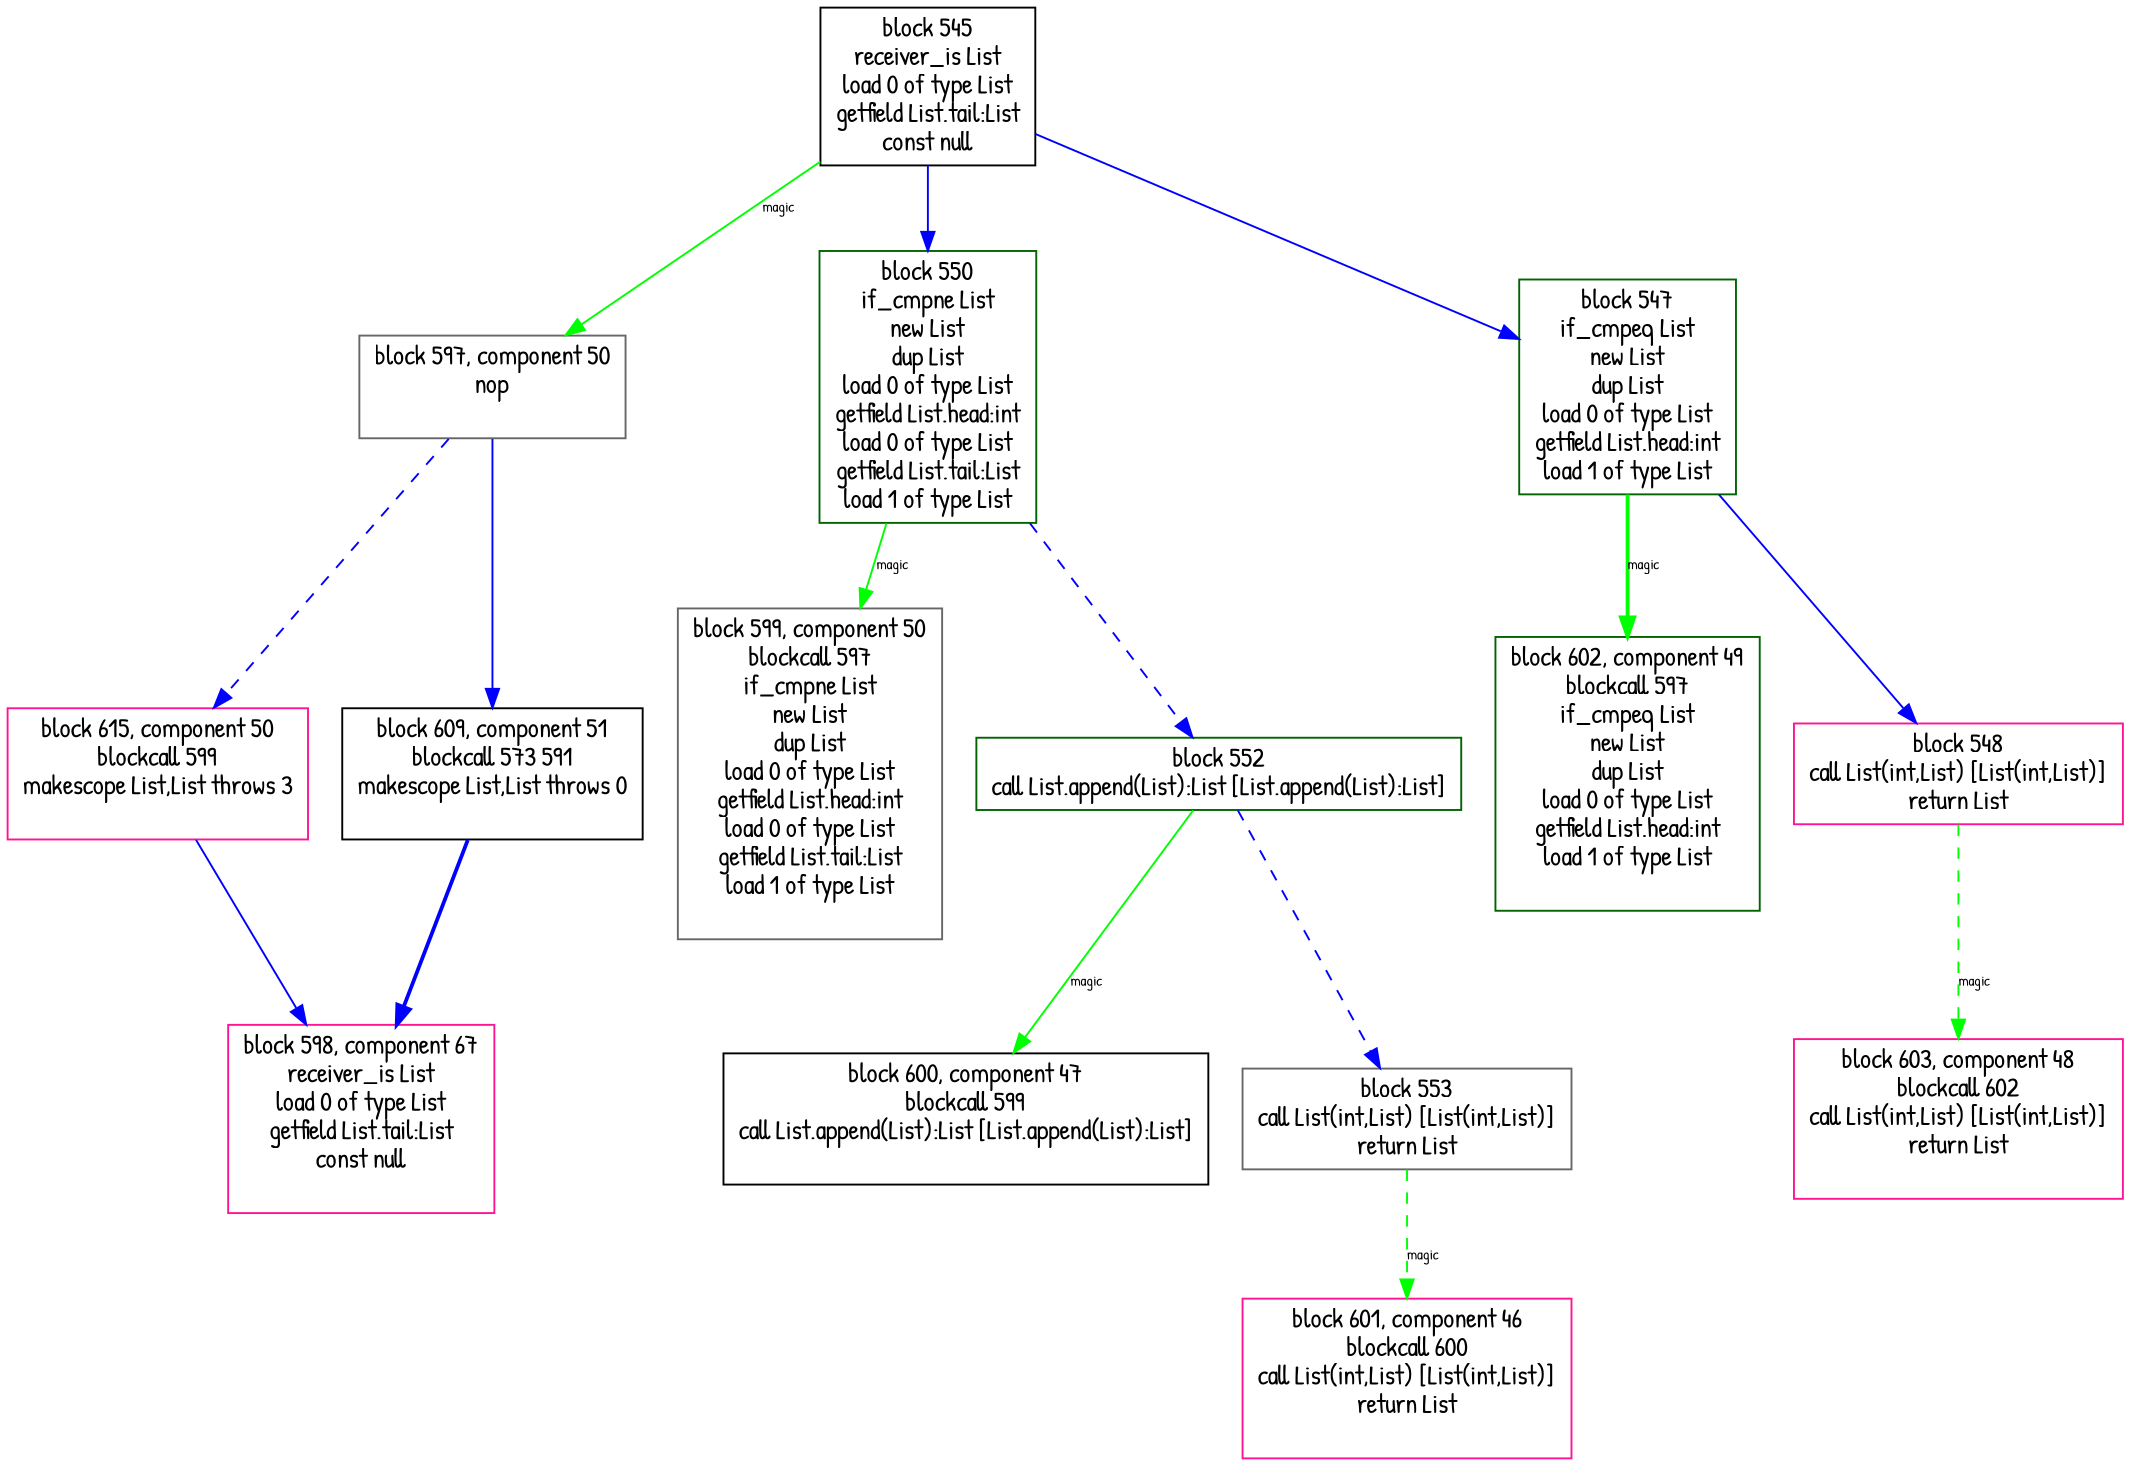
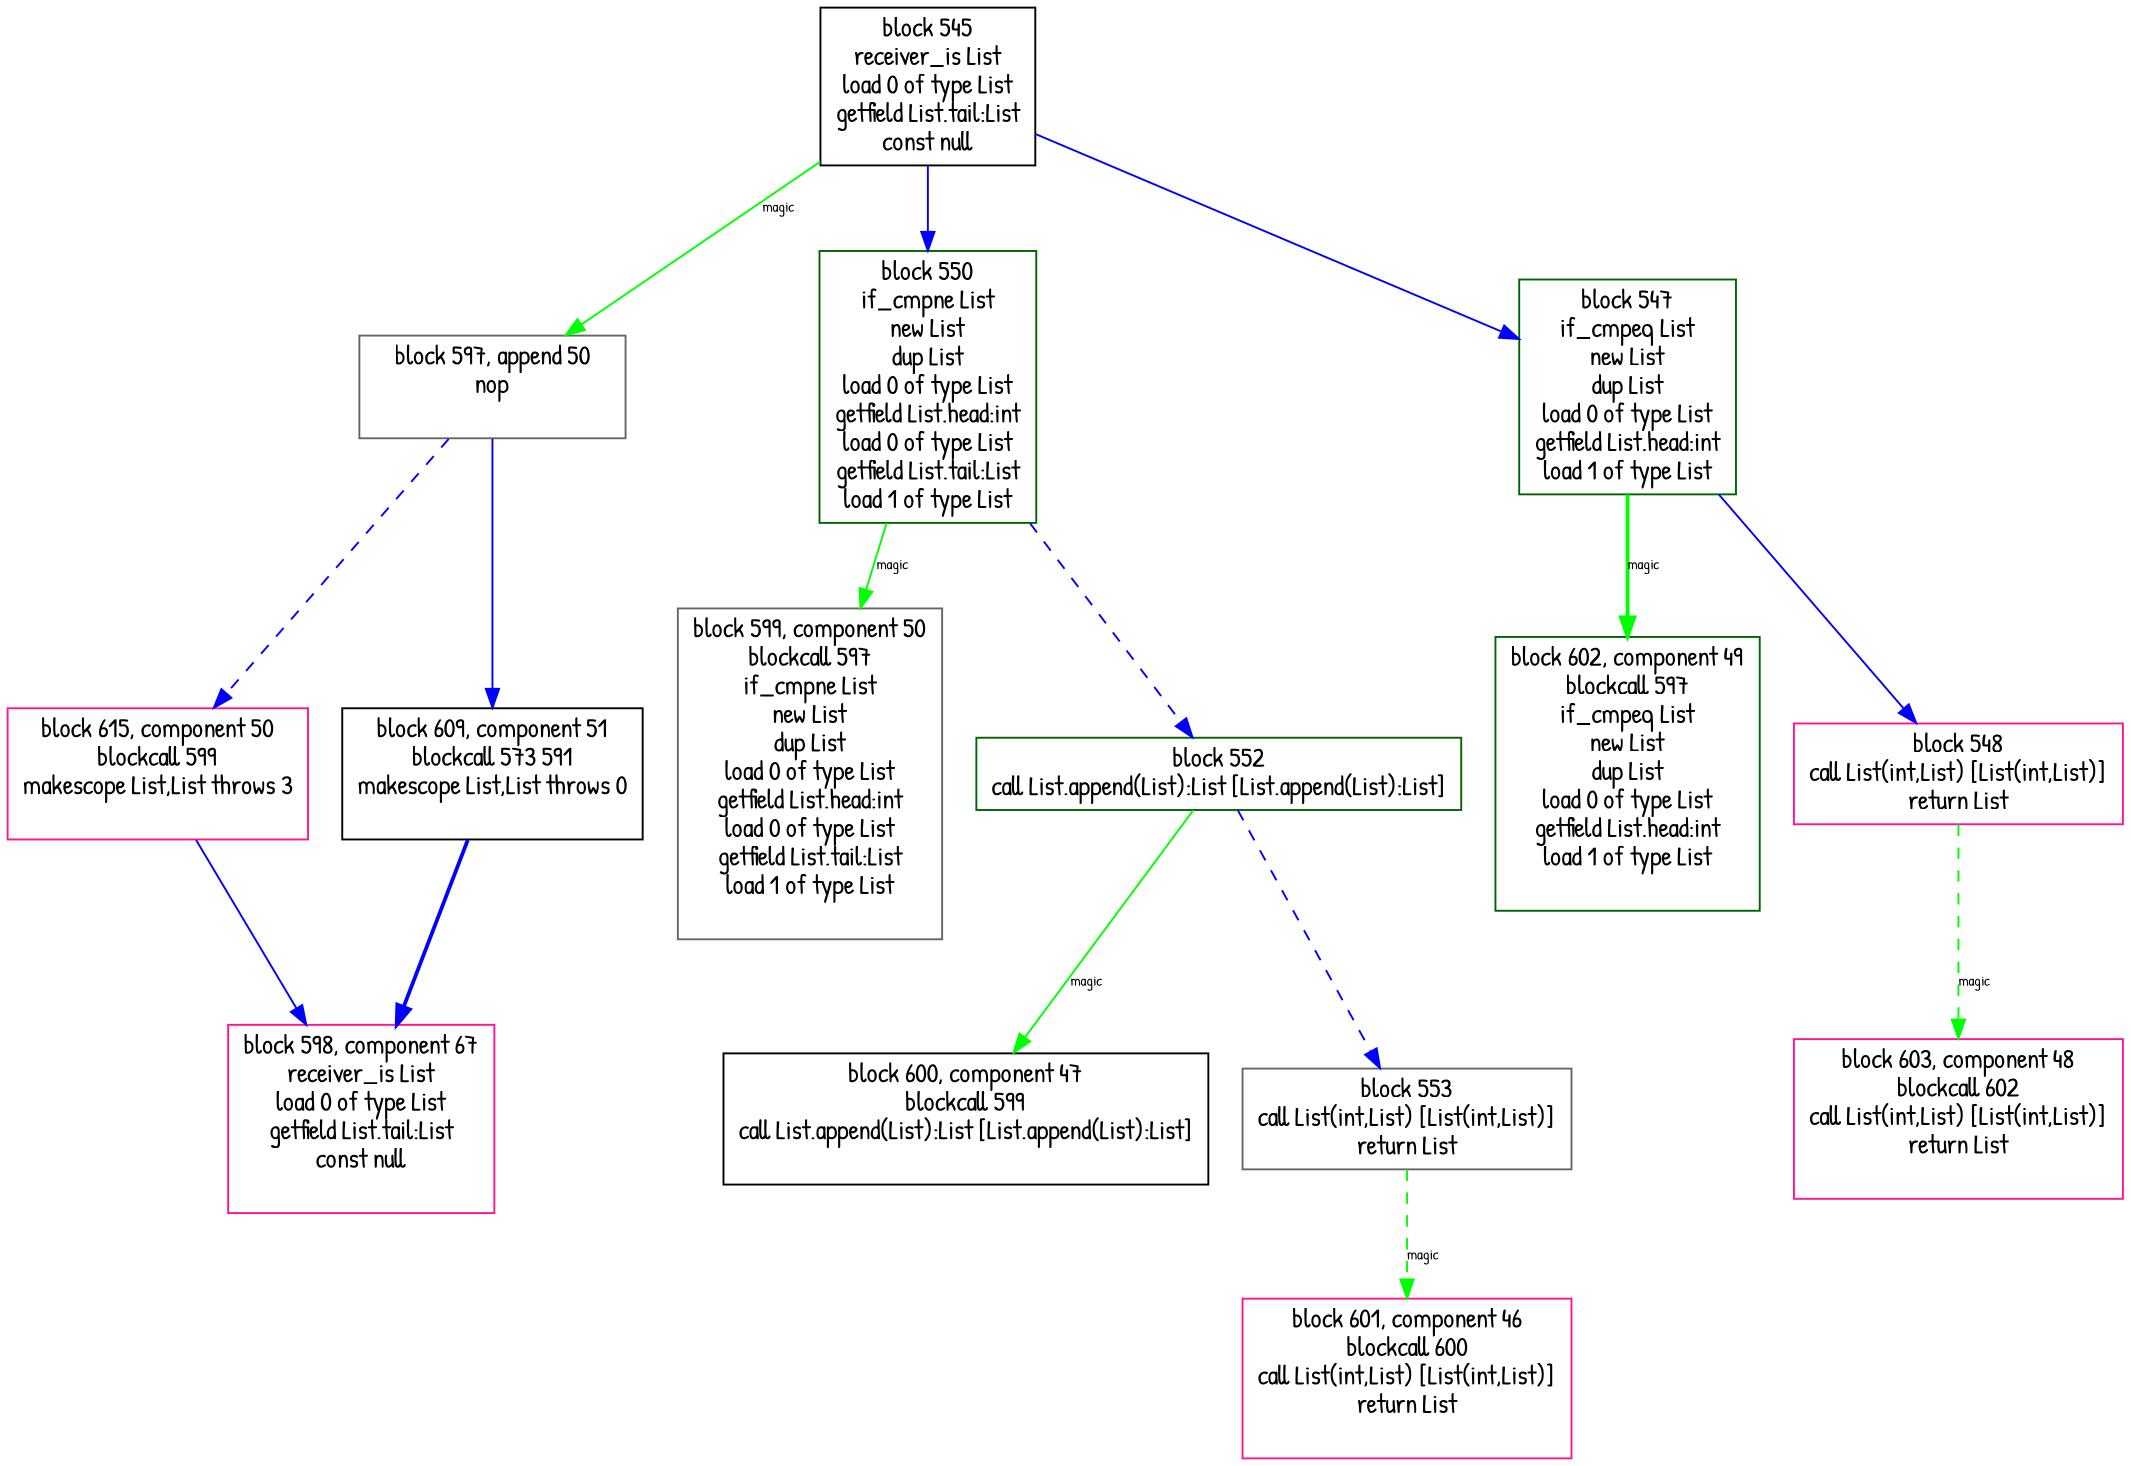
node "block 597, component 50 nop": label "block 597, component 50 nop" -> "block 597, append 50 nop"
